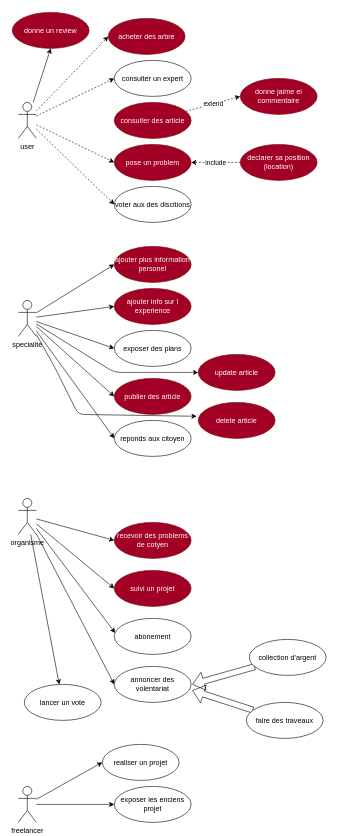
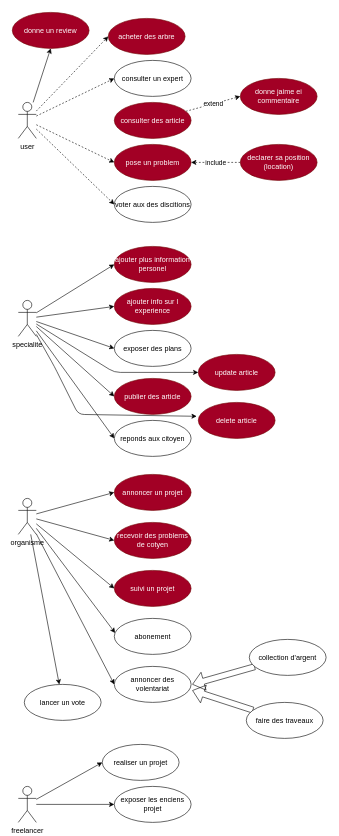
node "annoncer un projet": added
edge "organisme" -> "annoncer un projet": added
